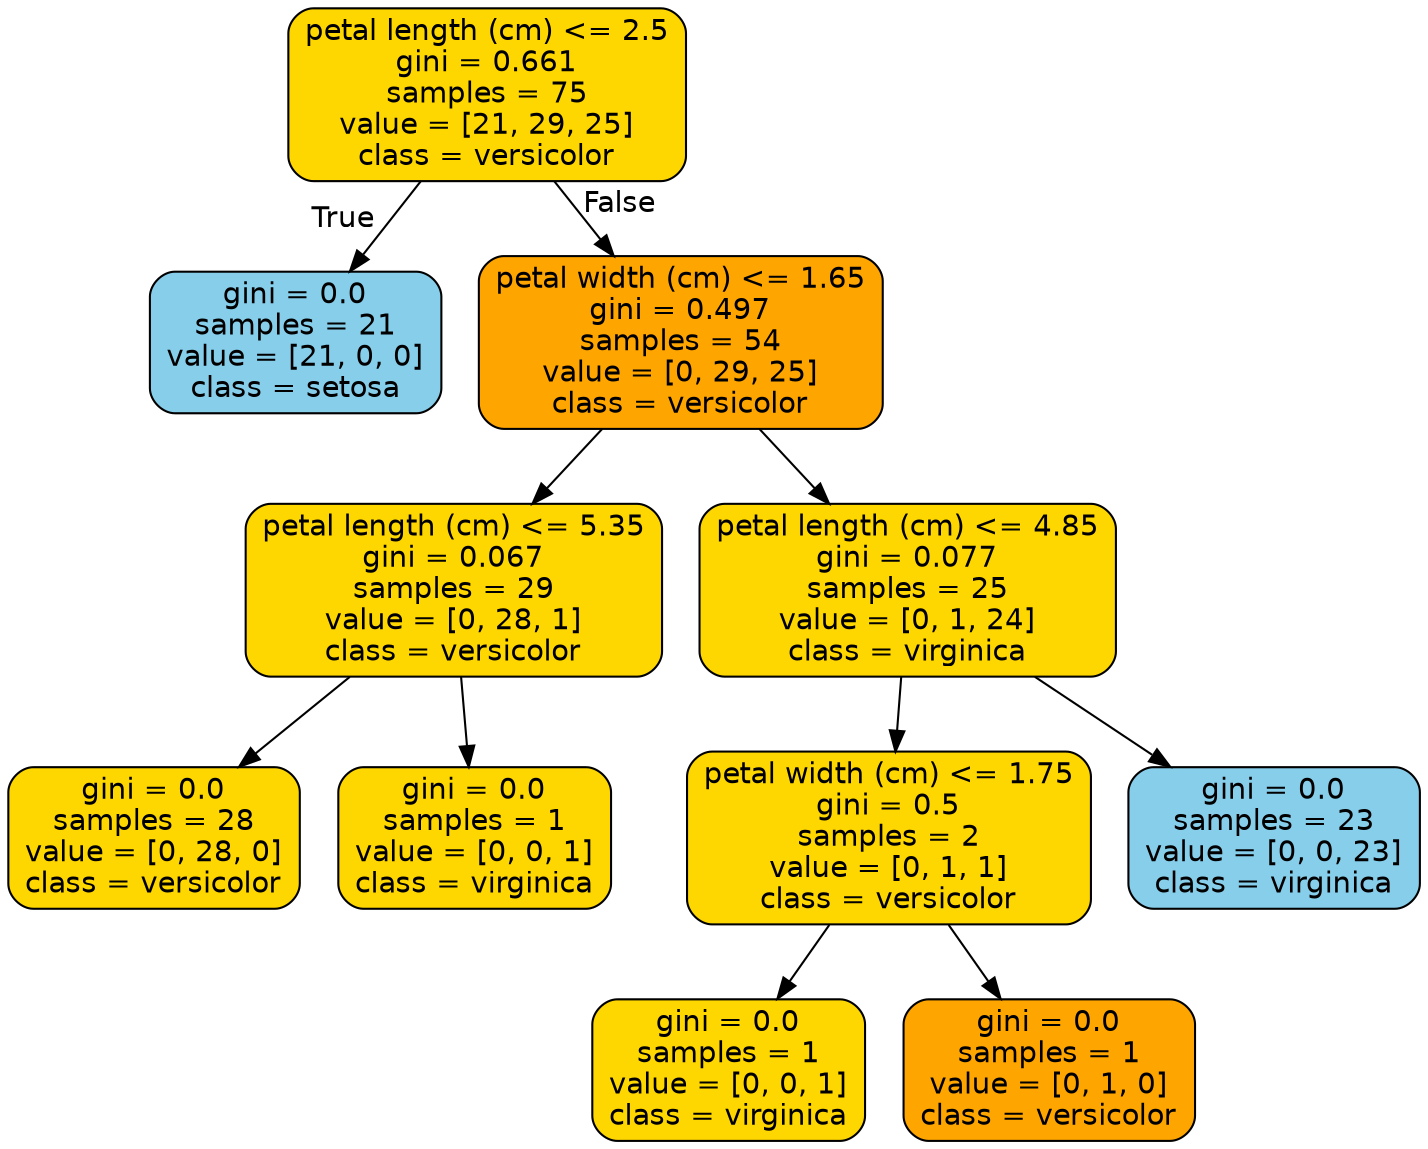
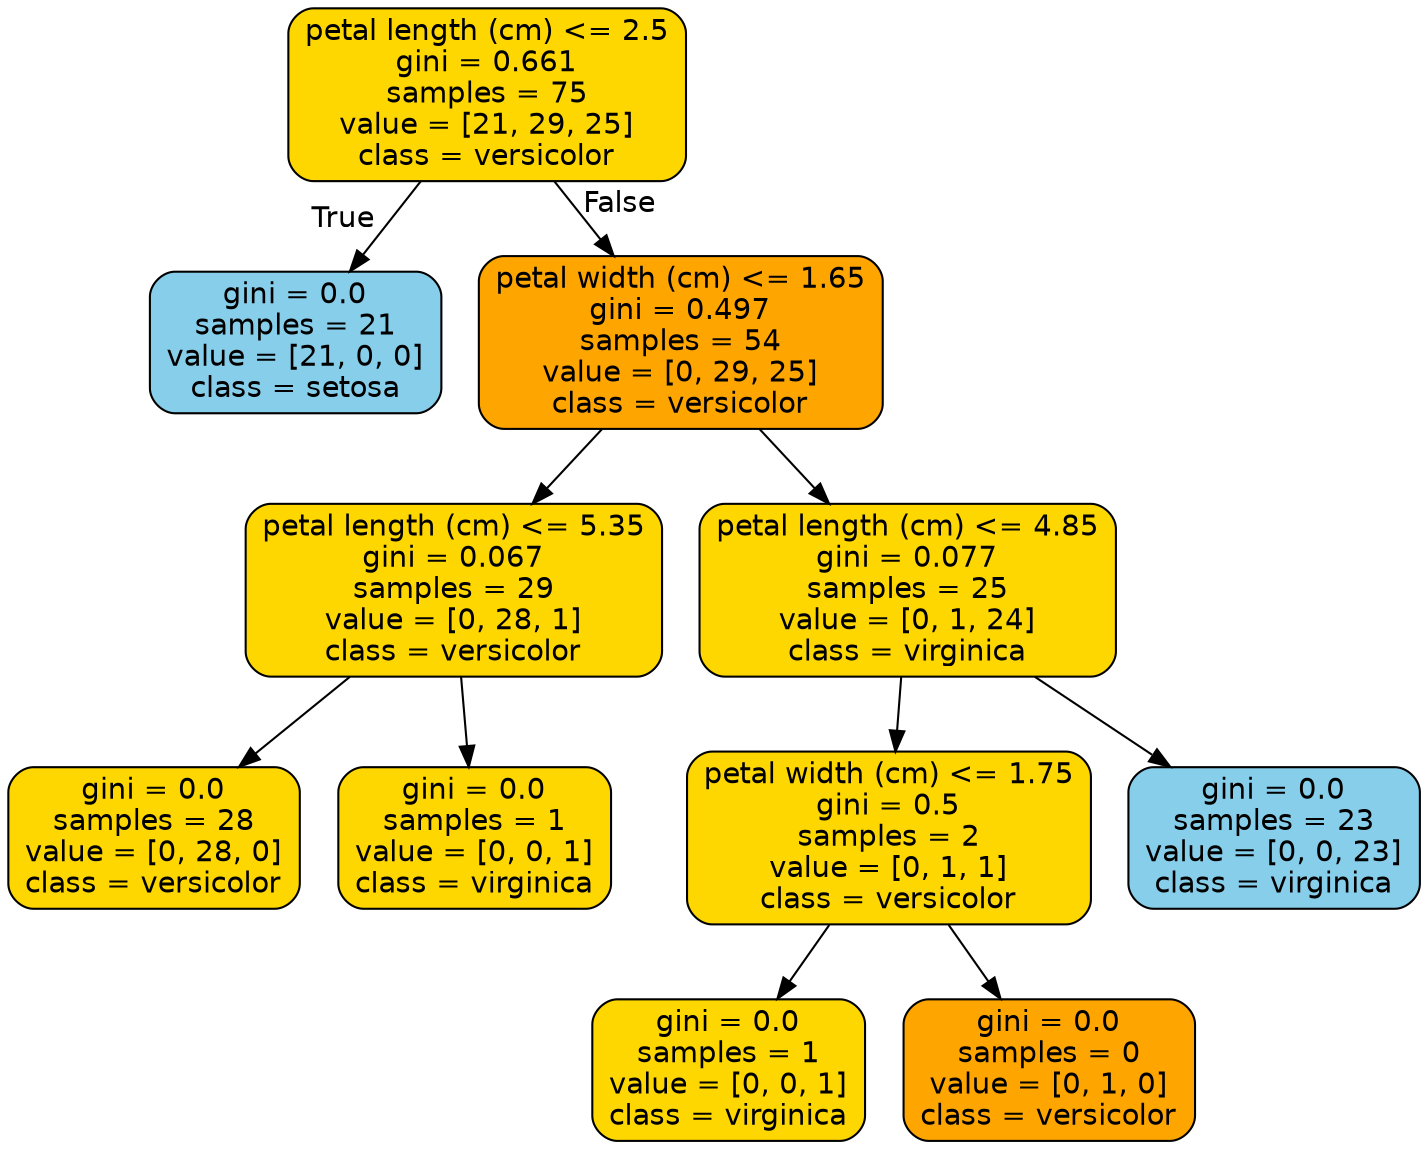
node "gini = 0.0 samples = 1 value = [0, 1, 0] class = versicolor": label "gini = 0.0 samples = 1 value = [0, 1, 0] class = versicolor" -> "gini = 0.0 samples = 0 value = [0, 1, 0] class = versicolor"
